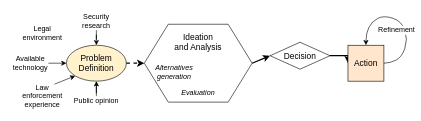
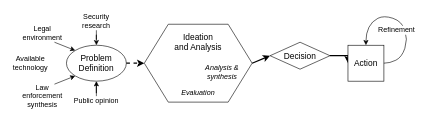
edge "Legal environment" -> "Problem Definition": added
edge "Available technology" -> "Problem Definition": removed
node "Problem Definition": fillcolor #fff2cc -> #ffffff
node "Action": fillcolor #ffe6cc -> #ffffff
node "Alternatives generation": removed
node "Analysis & synthesis": added
node "Law enforcement experience": label "Law enforcement experience" -> "Law enforcement synthesis"
